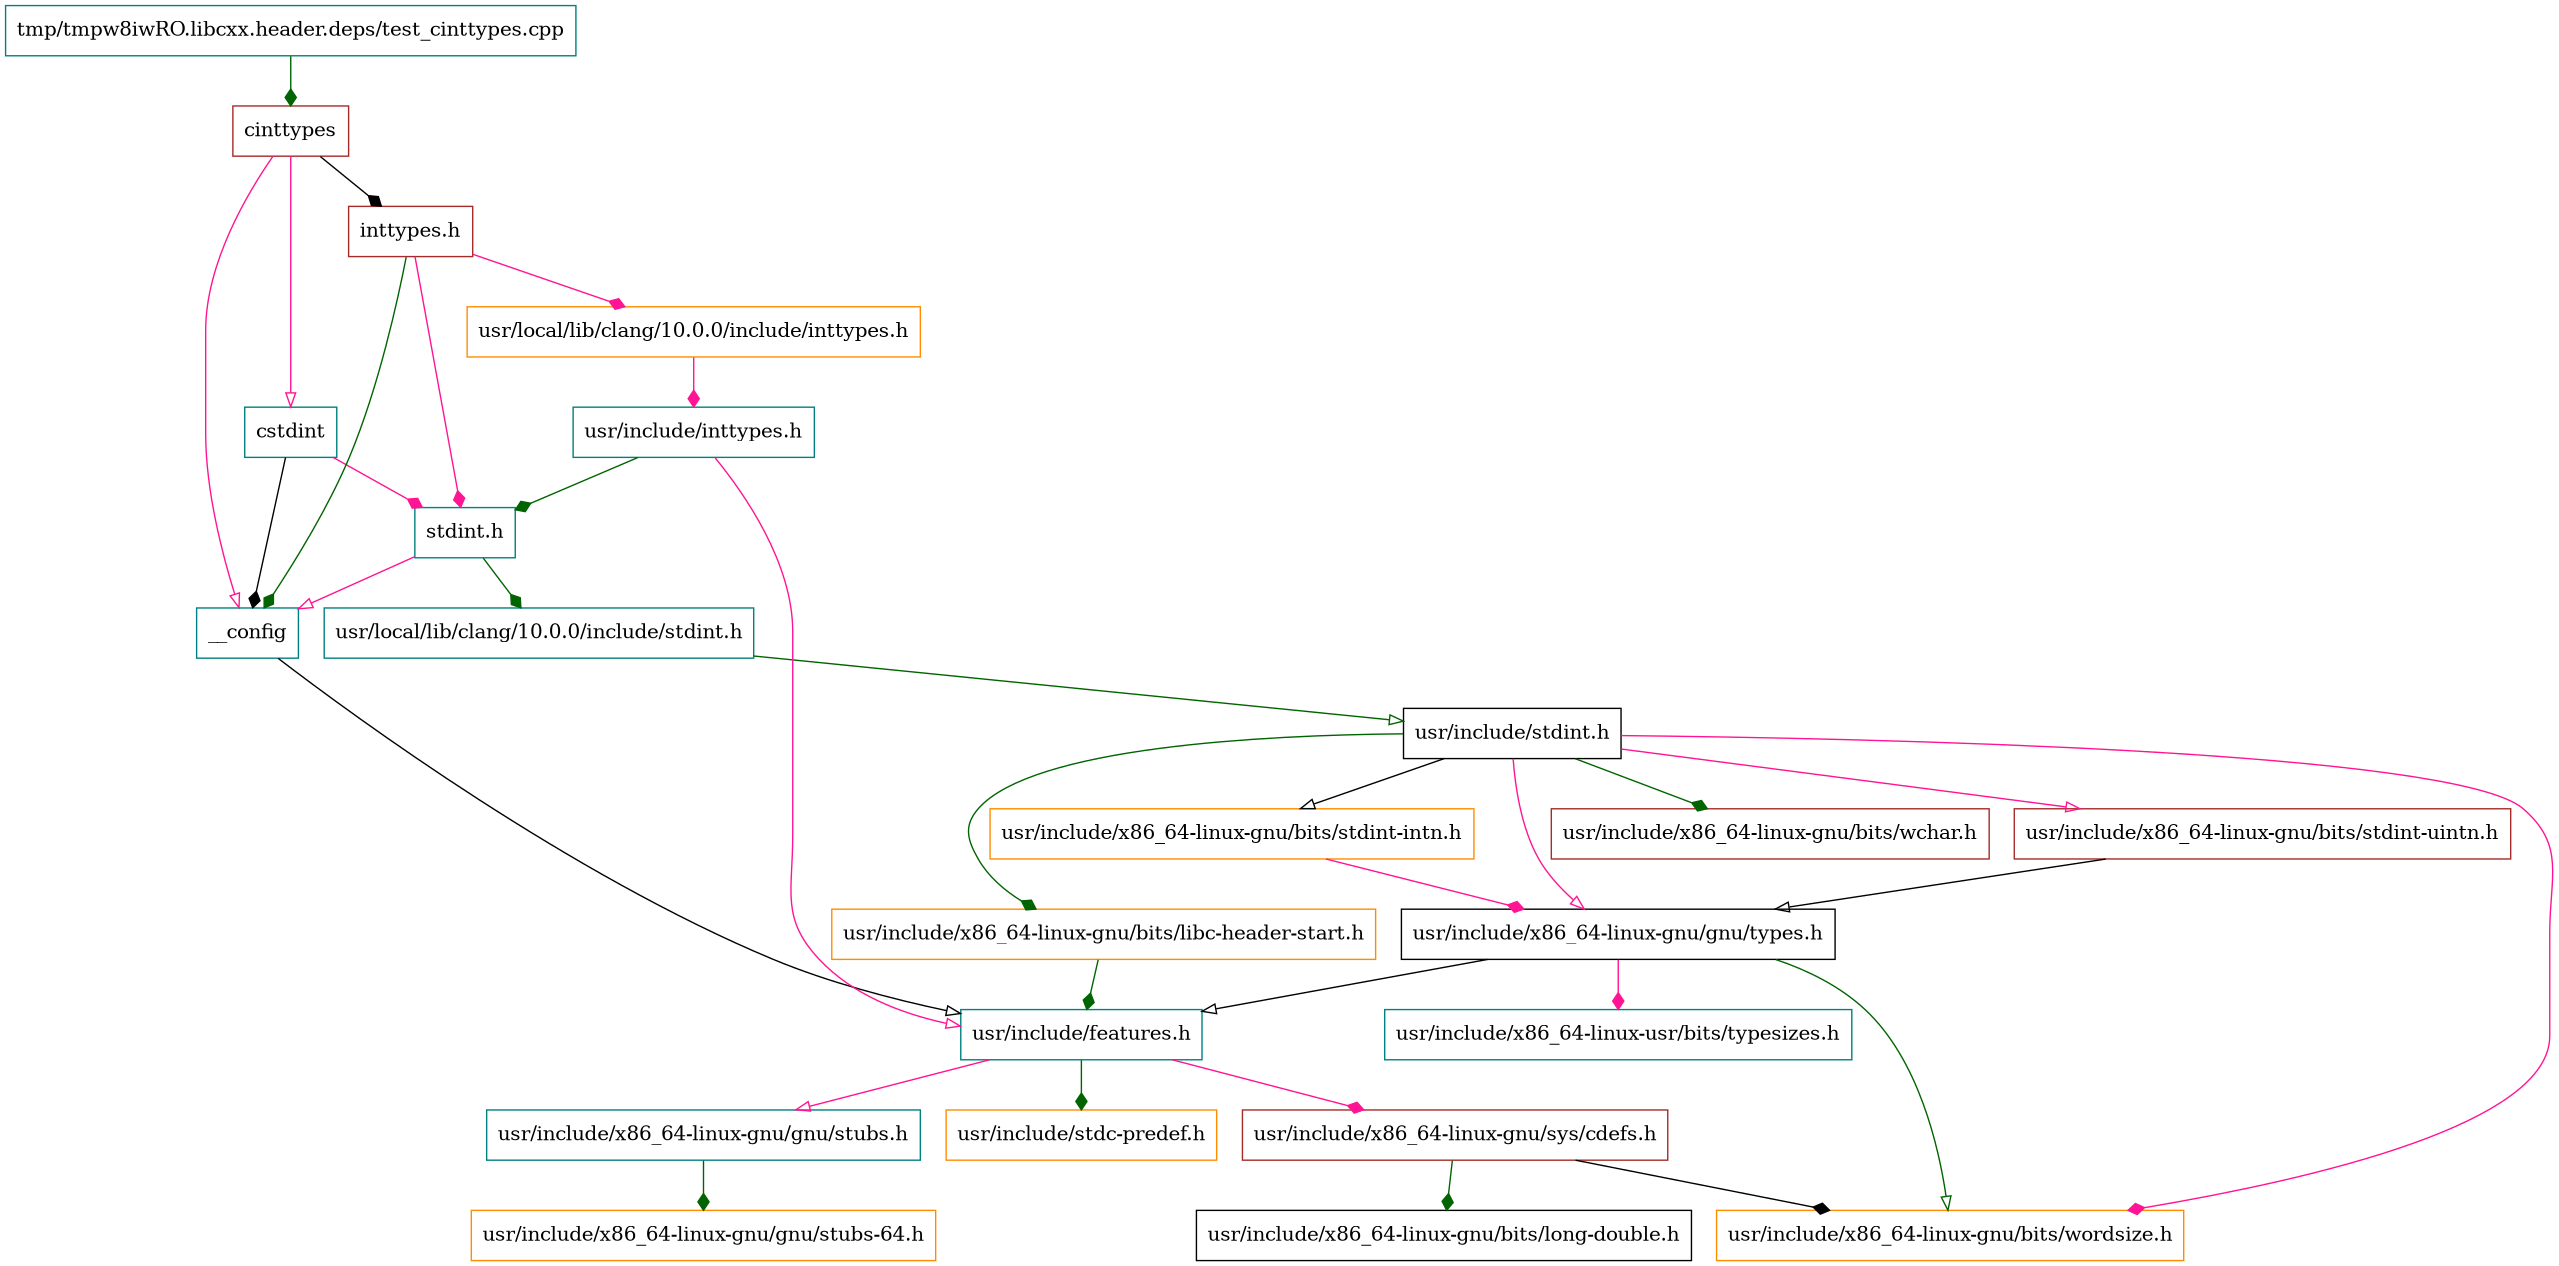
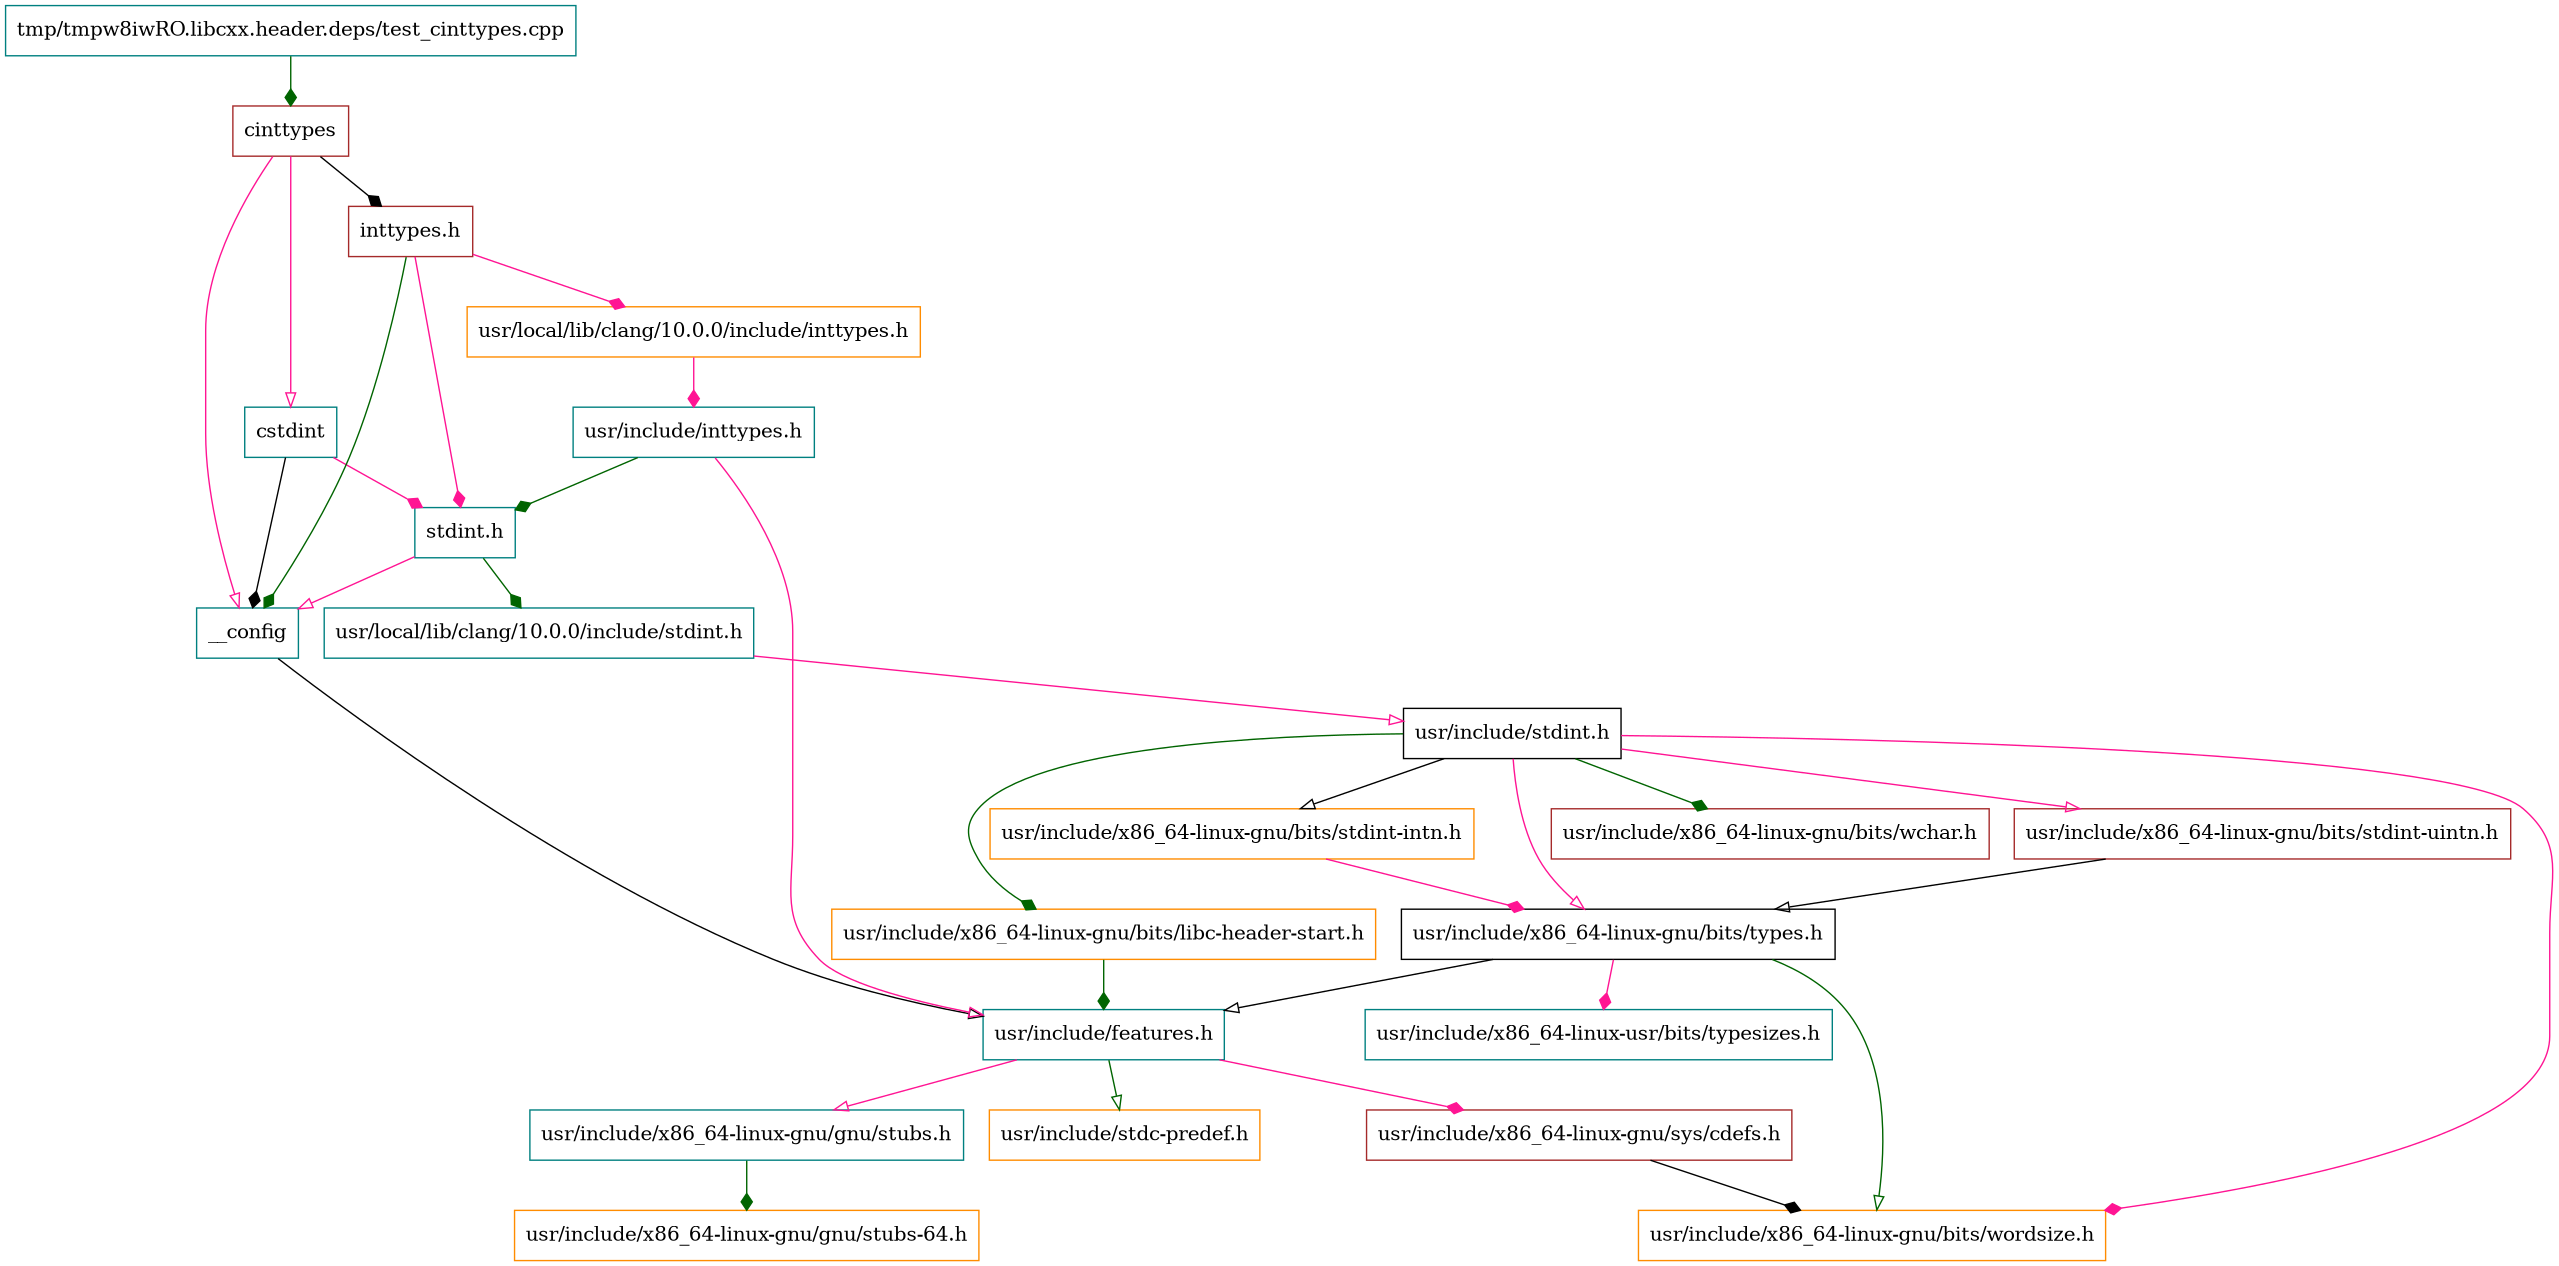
edge "usr/local/lib/clang/10.0.0/include/stdint.h" -> "usr/include/stdint.h": color darkgreen -> deeppink
node "usr/include/x86_64-linux-gnu/gnu/types.h": label "usr/include/x86_64-linux-gnu/gnu/types.h" -> "usr/include/x86_64-linux-gnu/bits/types.h"
edge "usr/include/features.h" -> "usr/include/stdc-predef.h": arrowhead diamond -> onormal
node "usr/include/x86_64-linux-gnu/bits/long-double.h": removed
